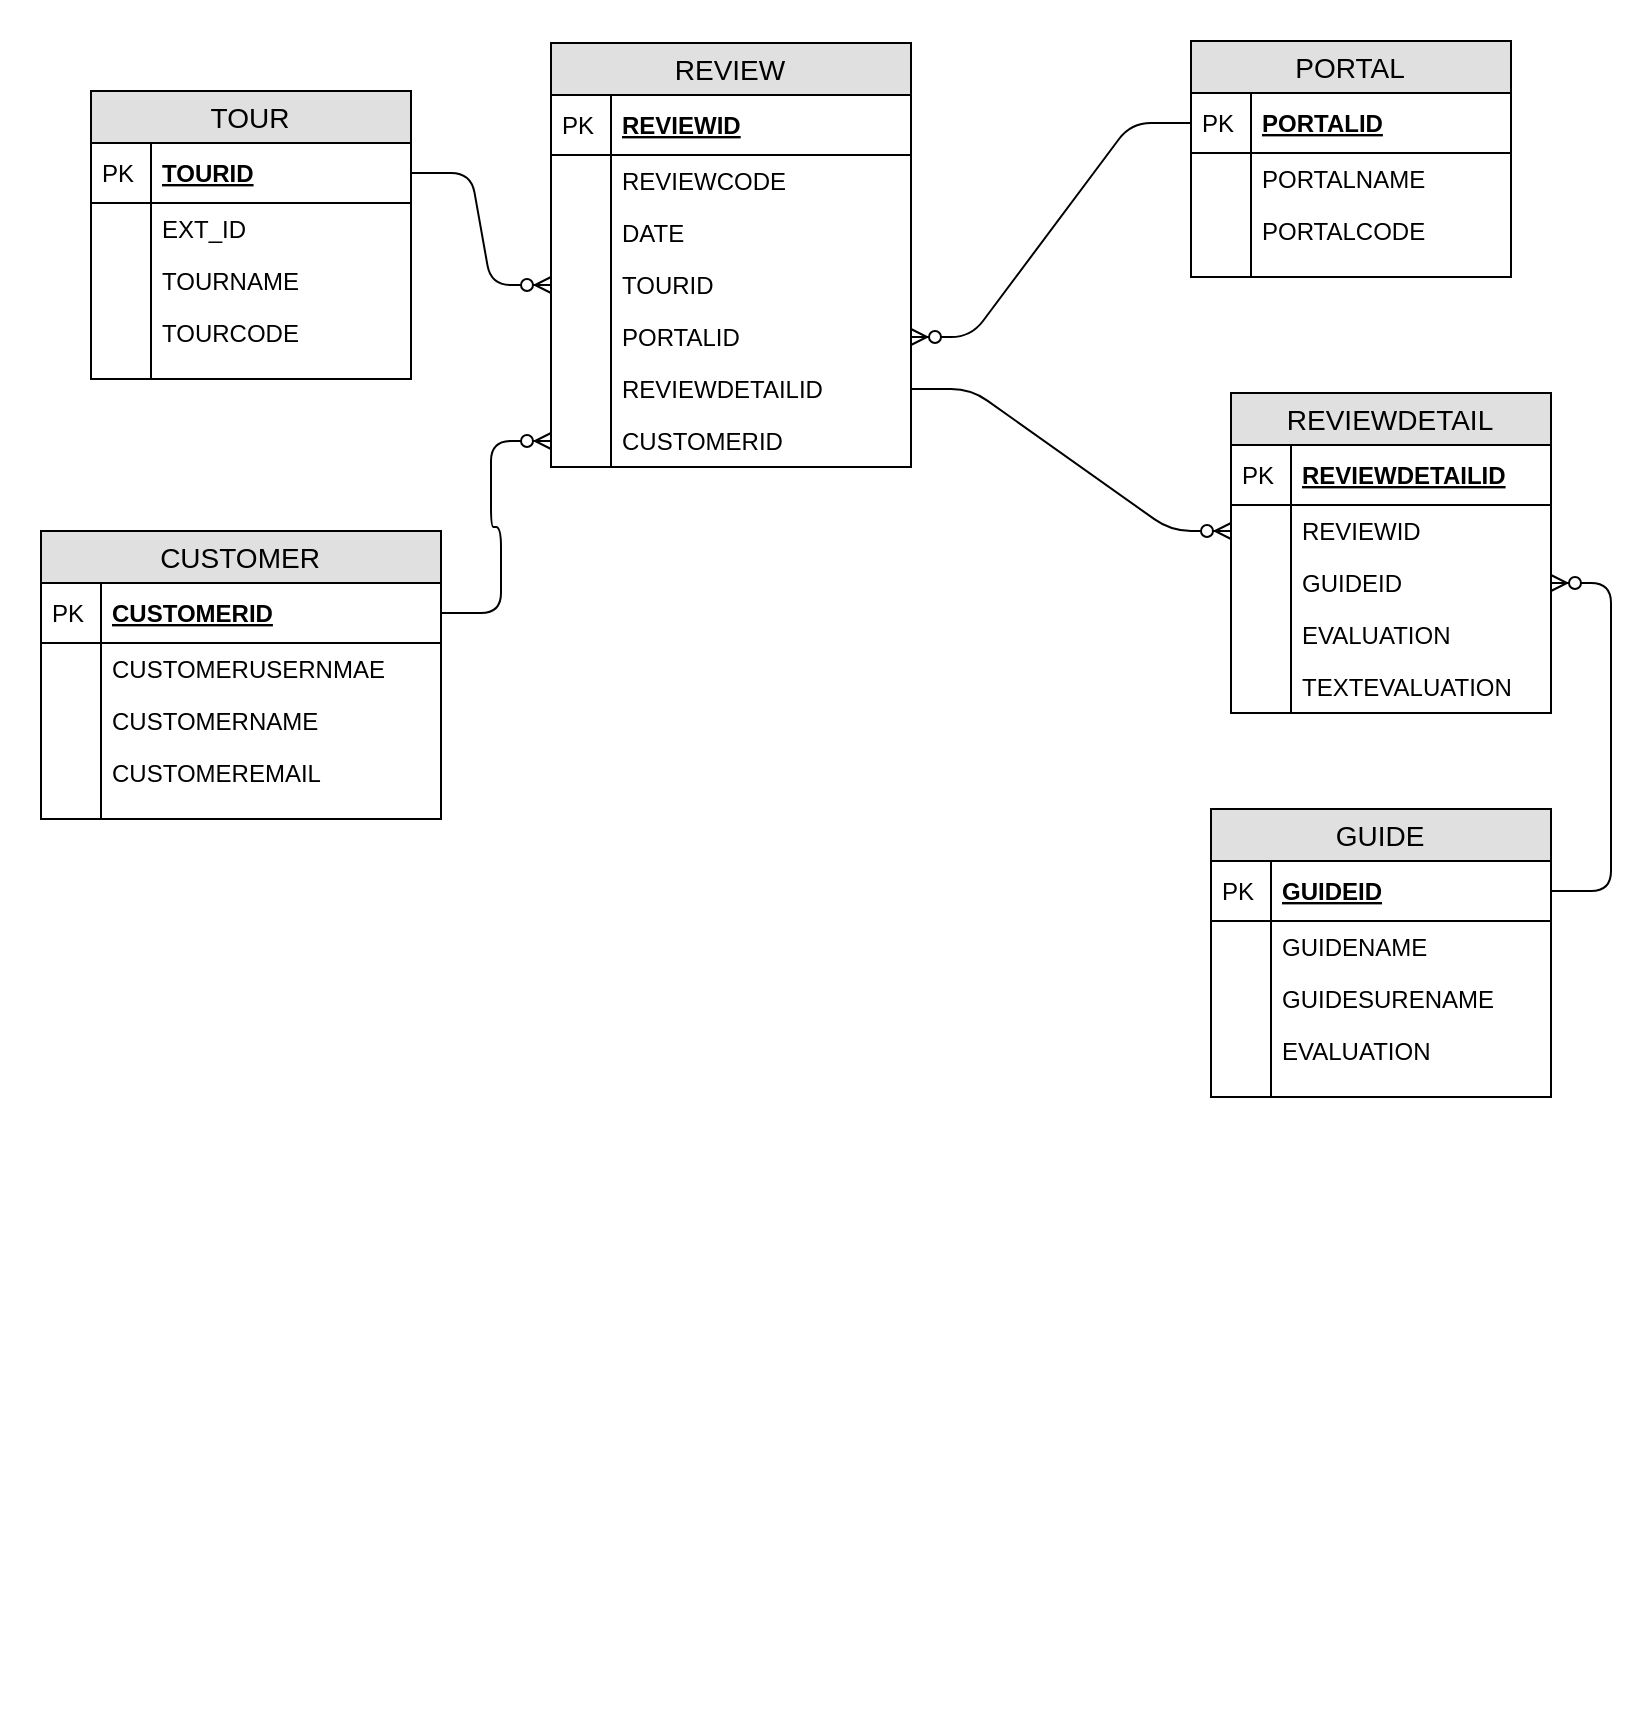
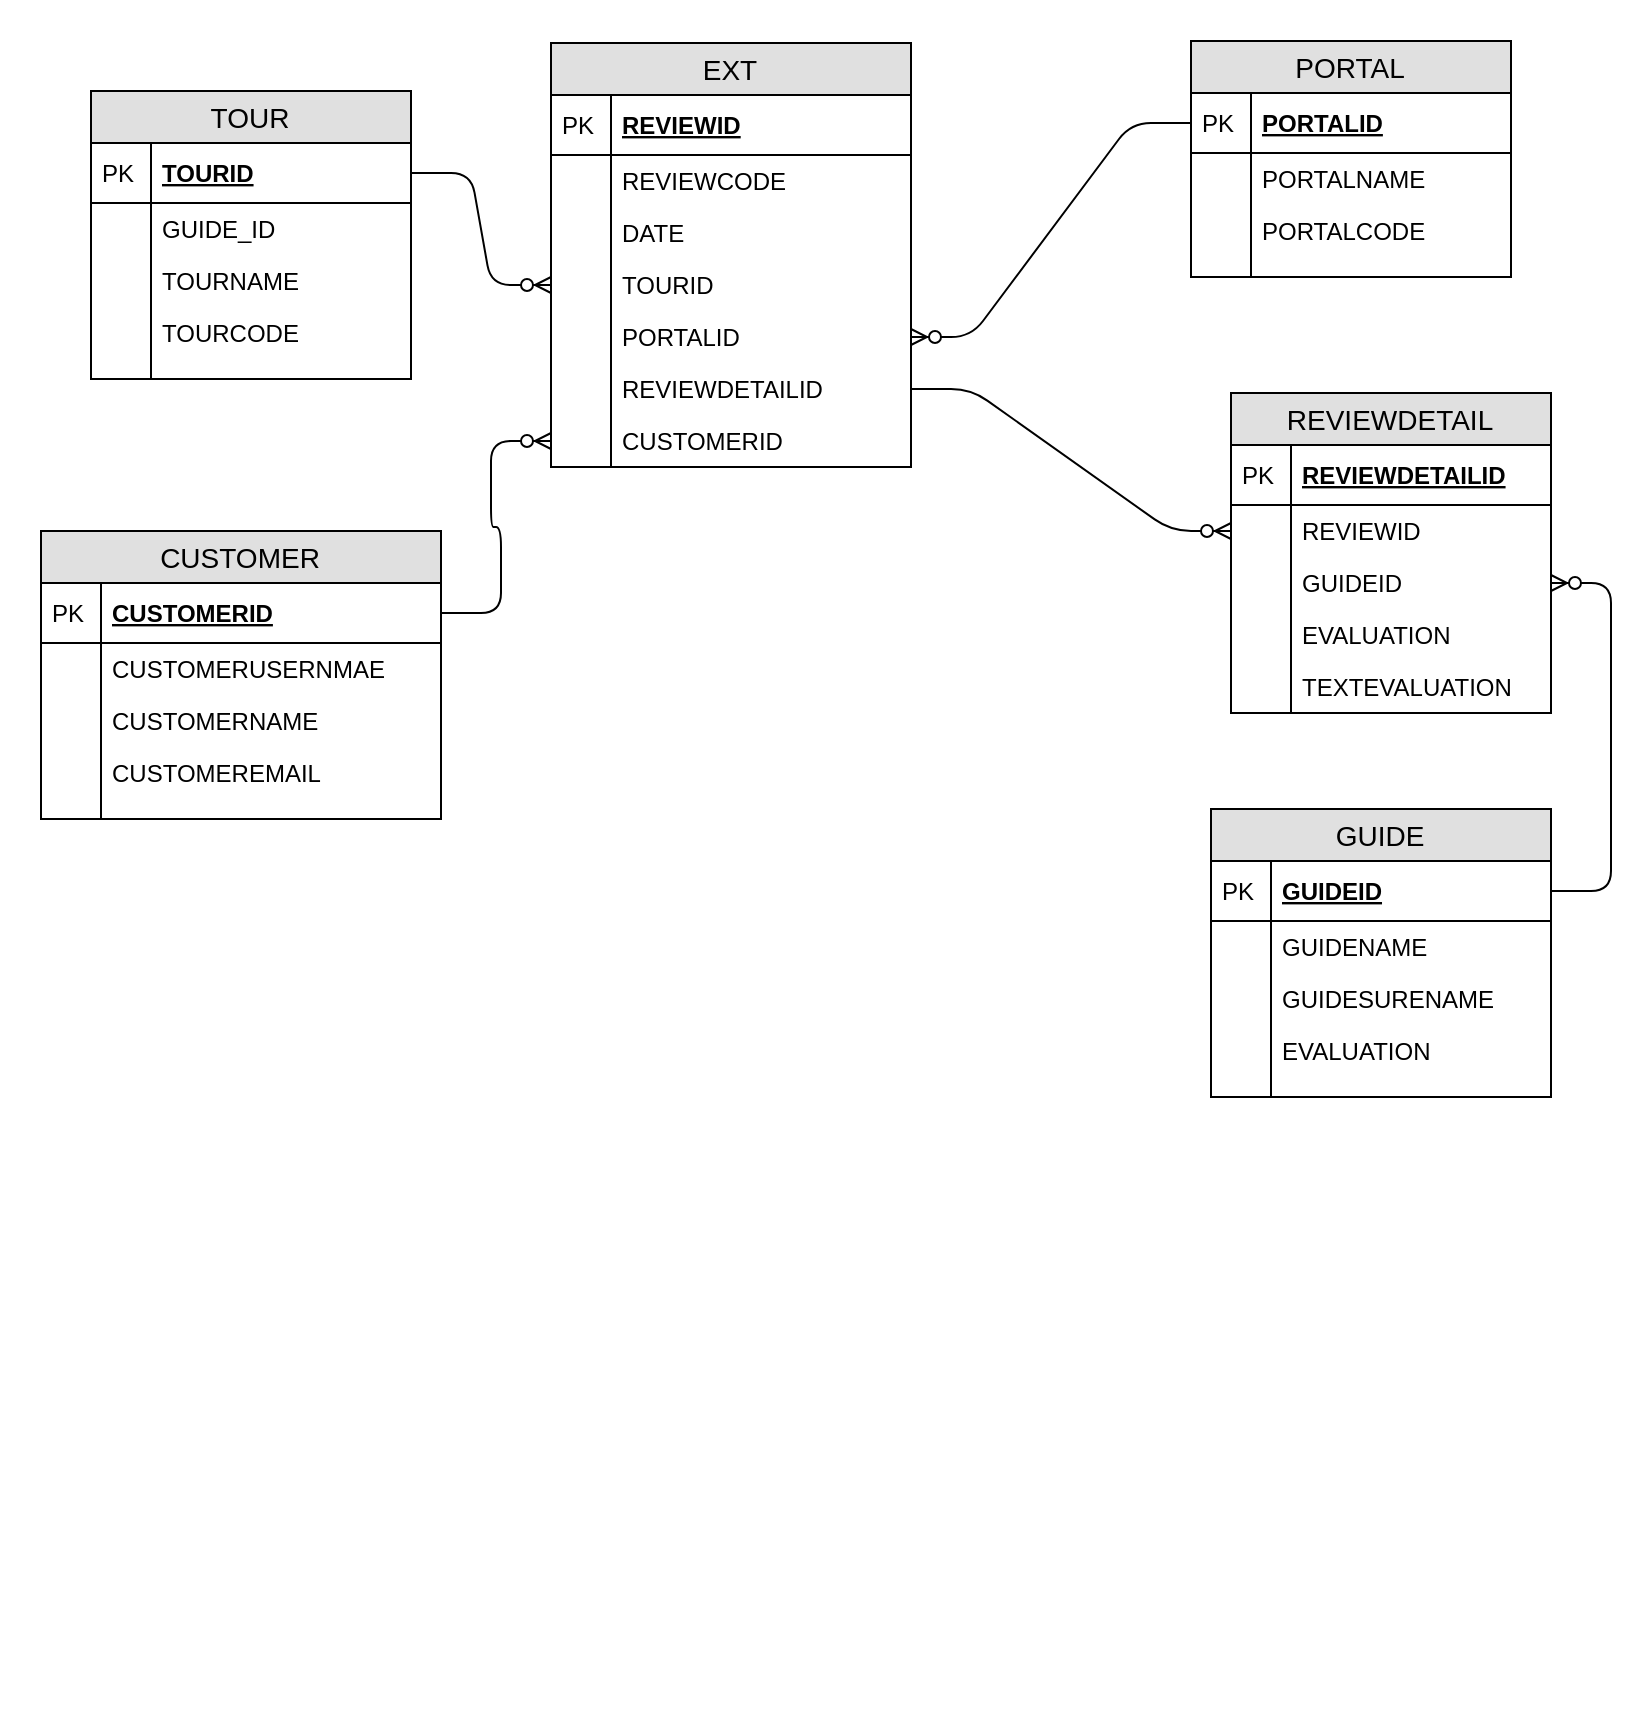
node "REVIEW": label "REVIEW" -> "EXT"
node "EXT_ID": label "EXT_ID" -> "GUIDE_ID"
